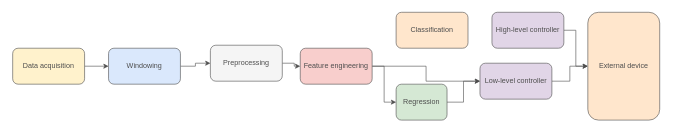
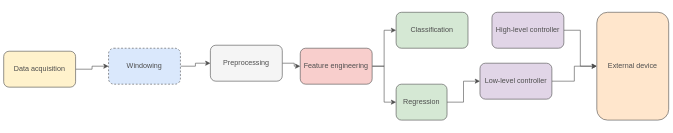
node "Classification": fillcolor #ffe6cc -> #d5e8d4
node "Data acquisition": moved (48, 66) -> (39, 69)
node "Windowing": style solid -> dashed
node "External device": moved (624, 66) -> (633, 66)
edge "Feature engineering" -> "Low-level controller": now "Feature engineering" -> "Classification"
